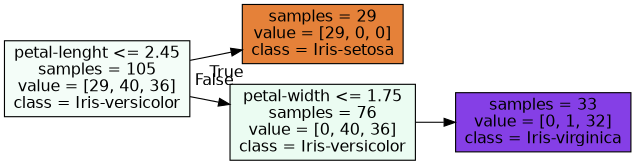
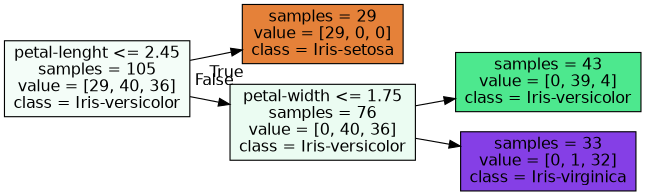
node "samples = 43 value = [0, 39, 4] class = Iris-versicolor": added
